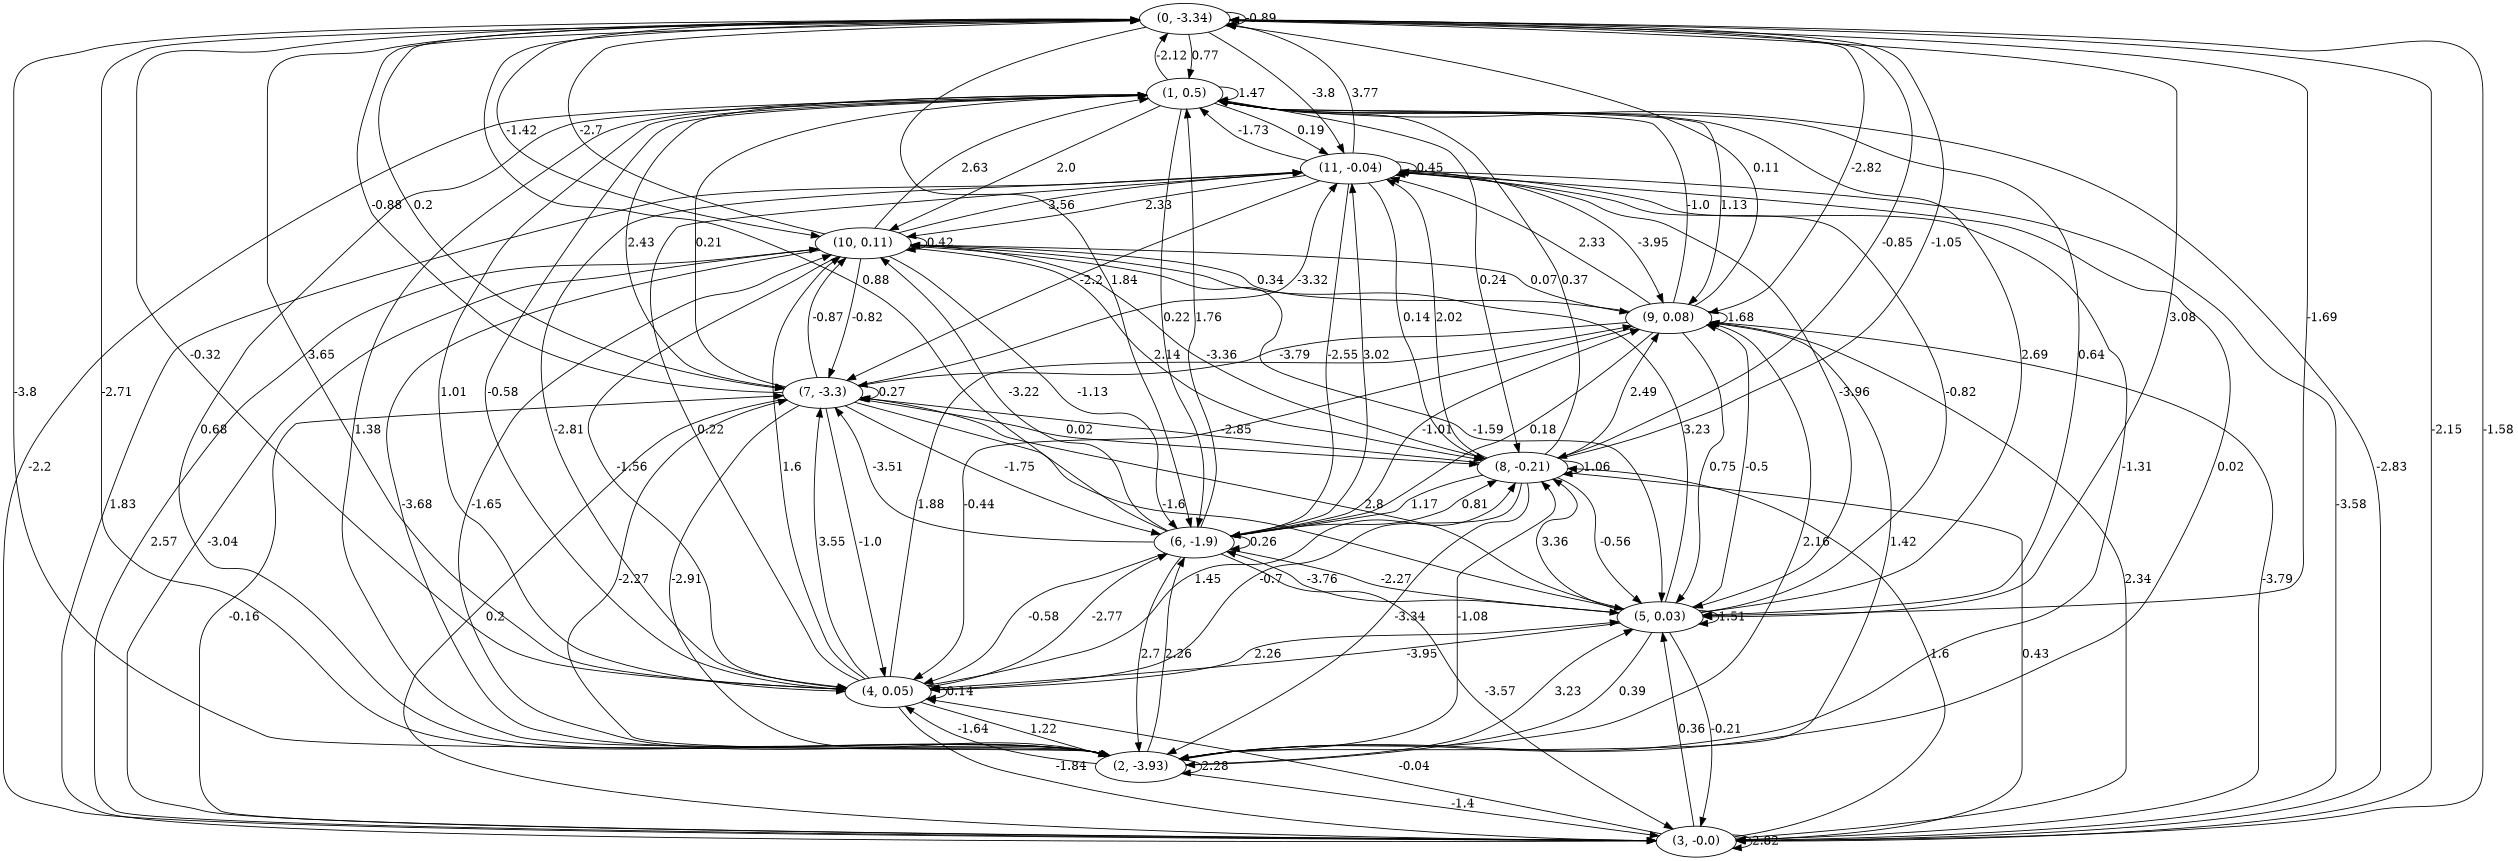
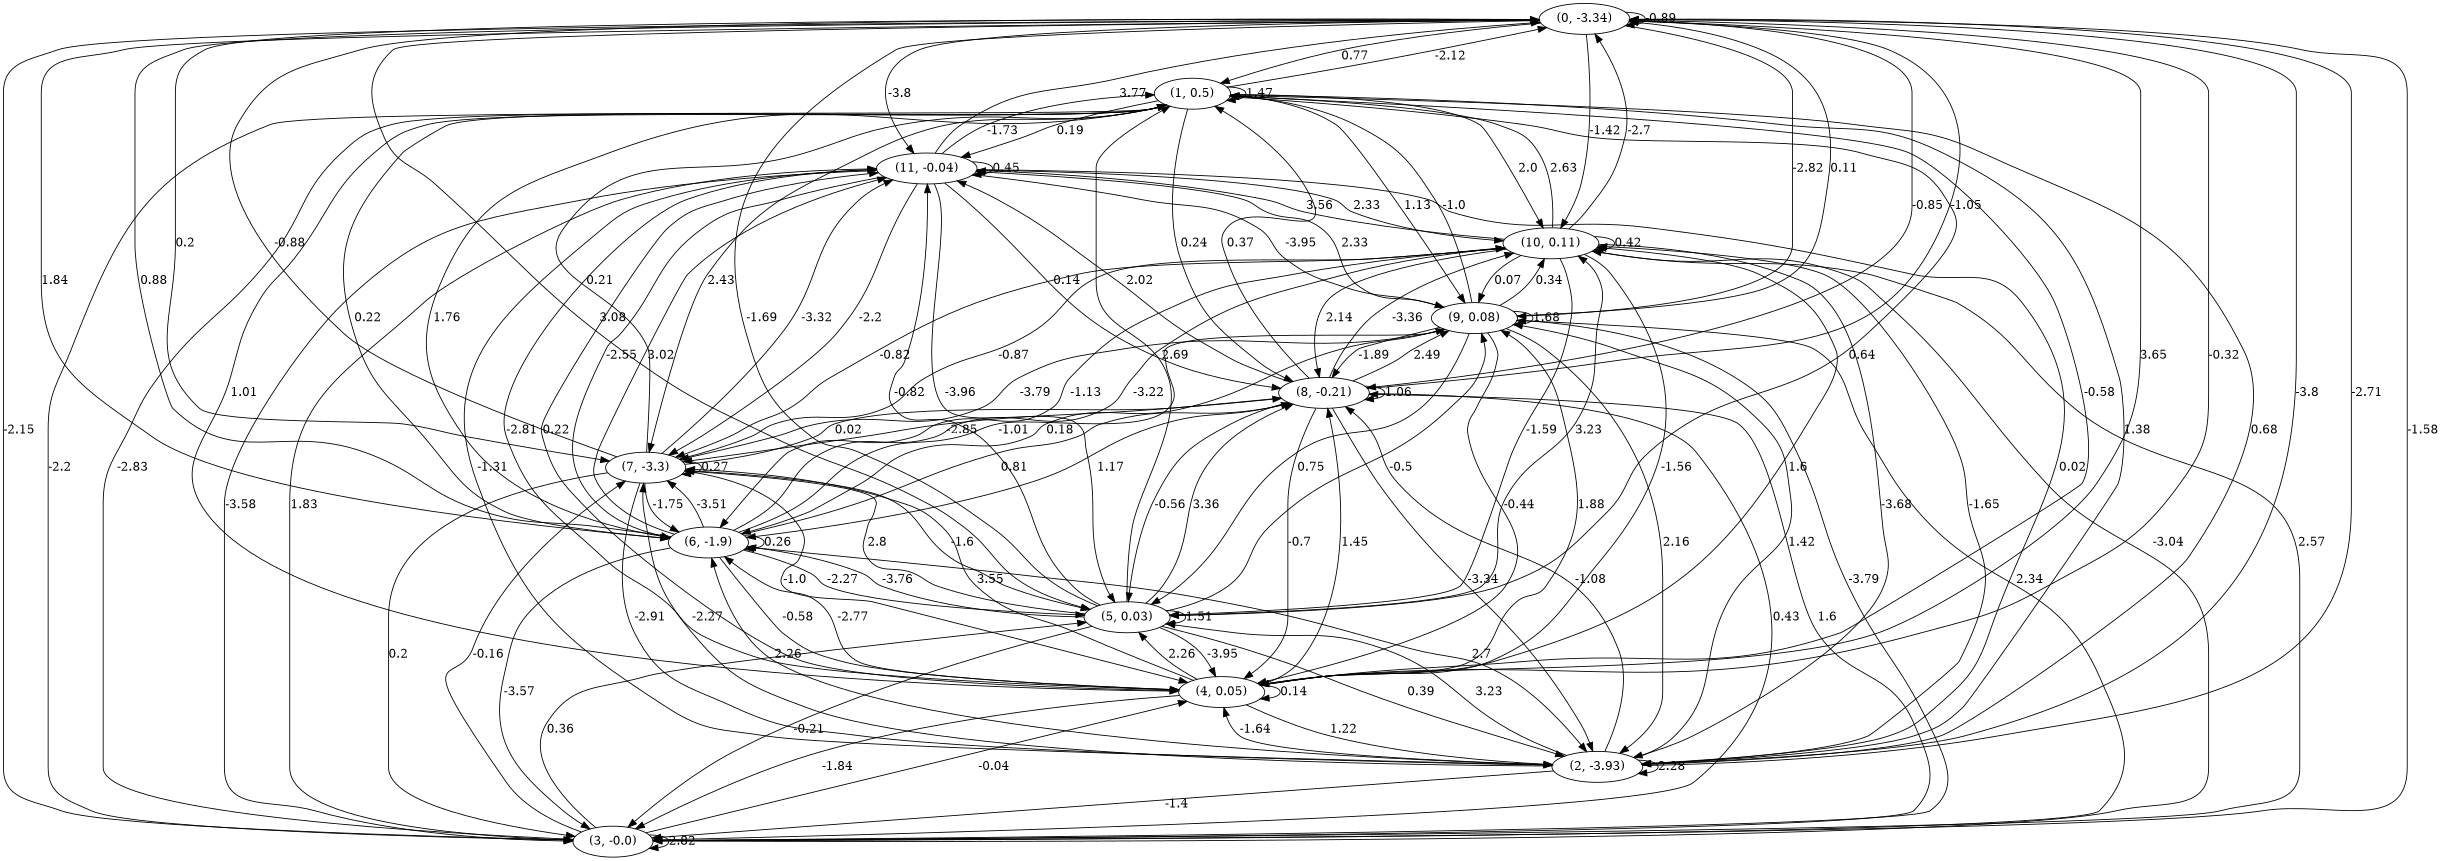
edge "(9, 0.08)" -> "(8, -0.21)": added, label "-1.89"
